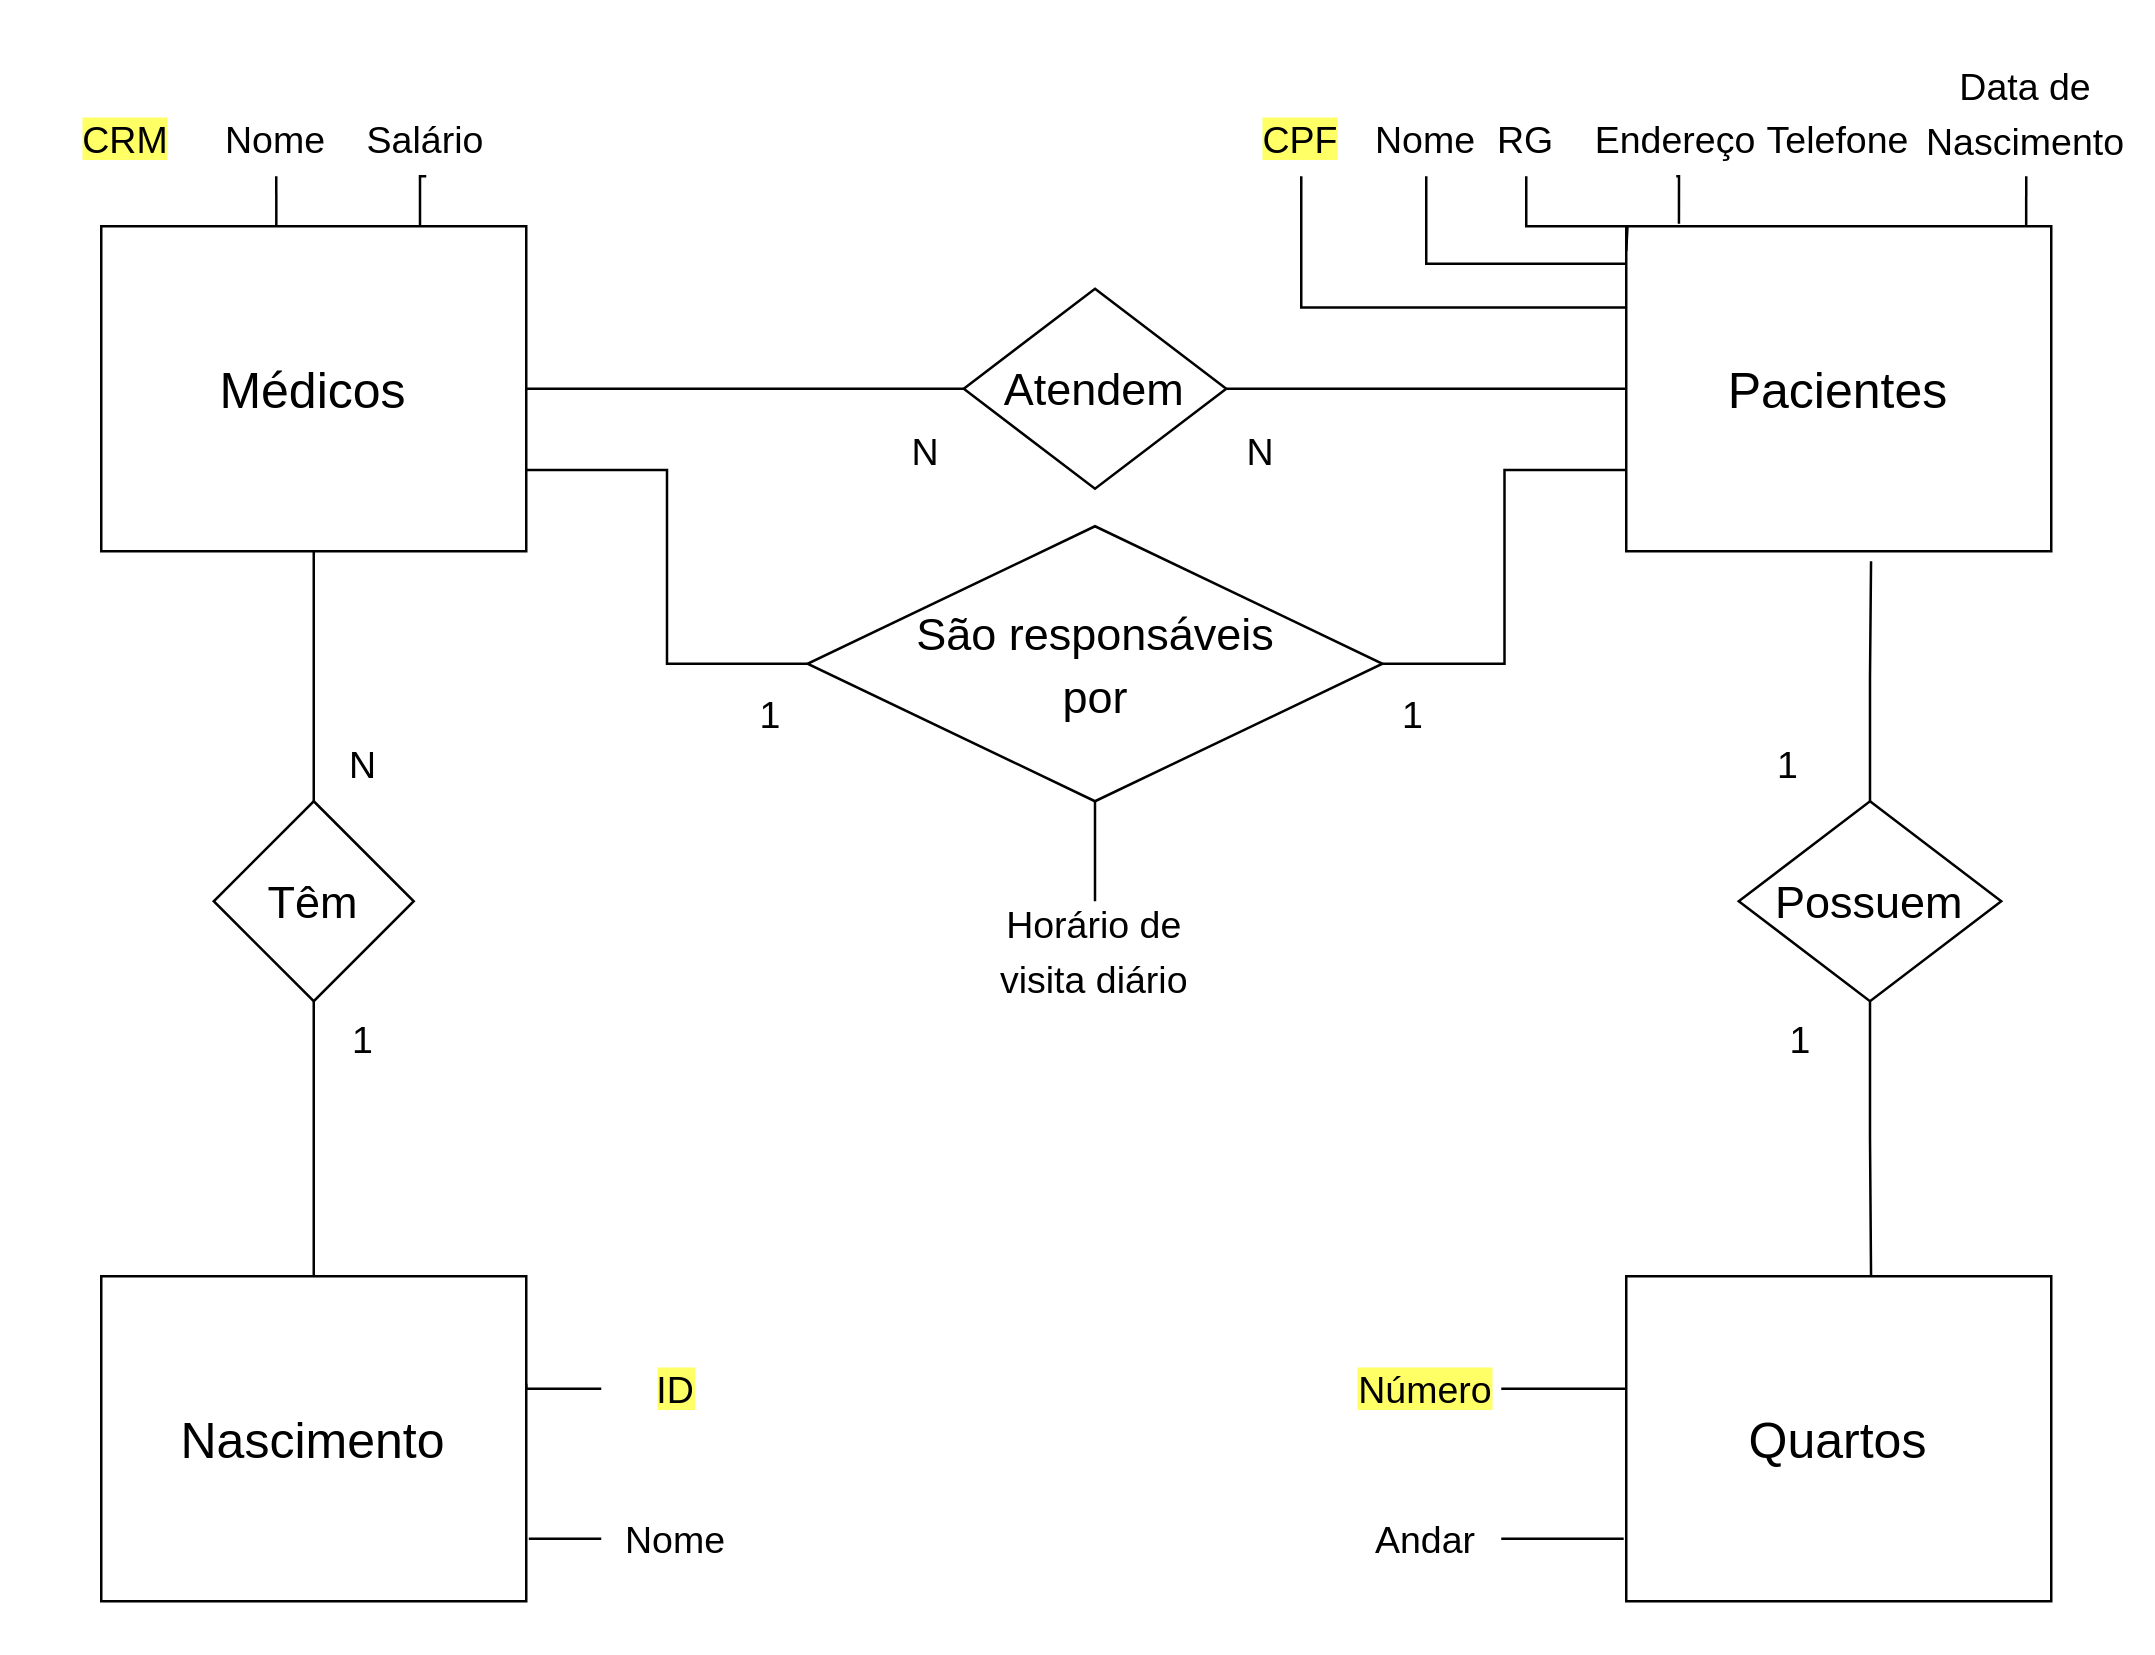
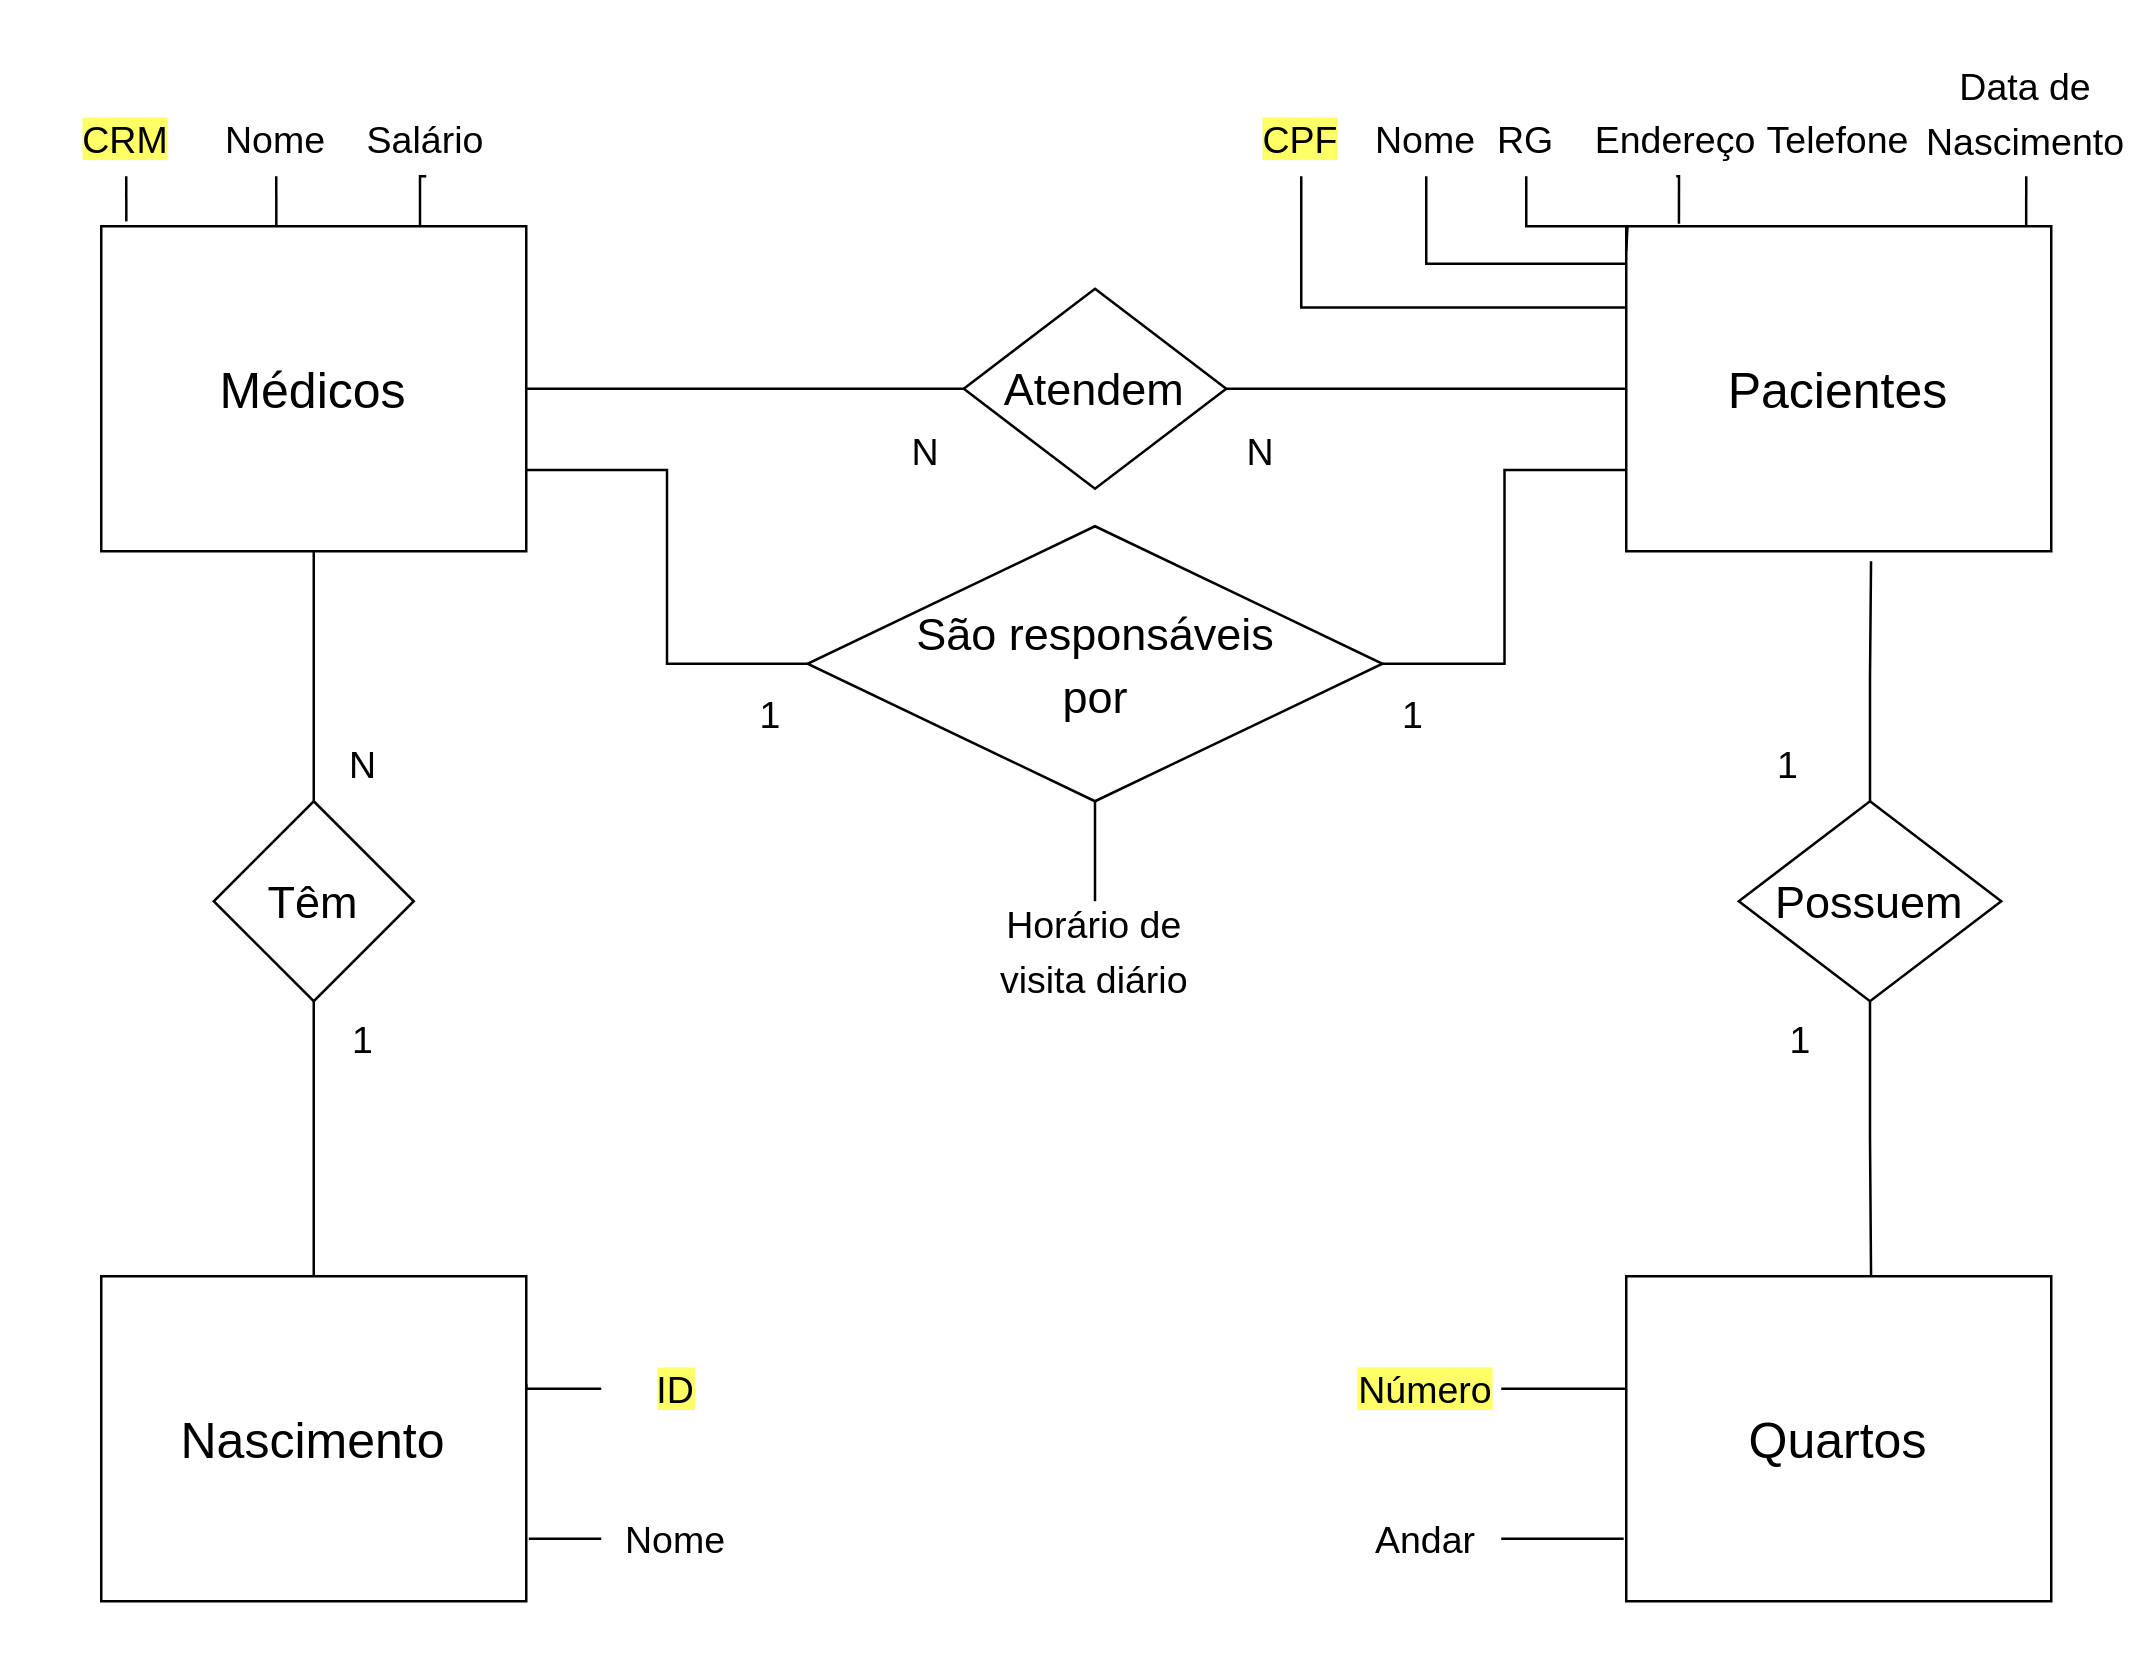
edge "CRM" -- "Médicos": added
